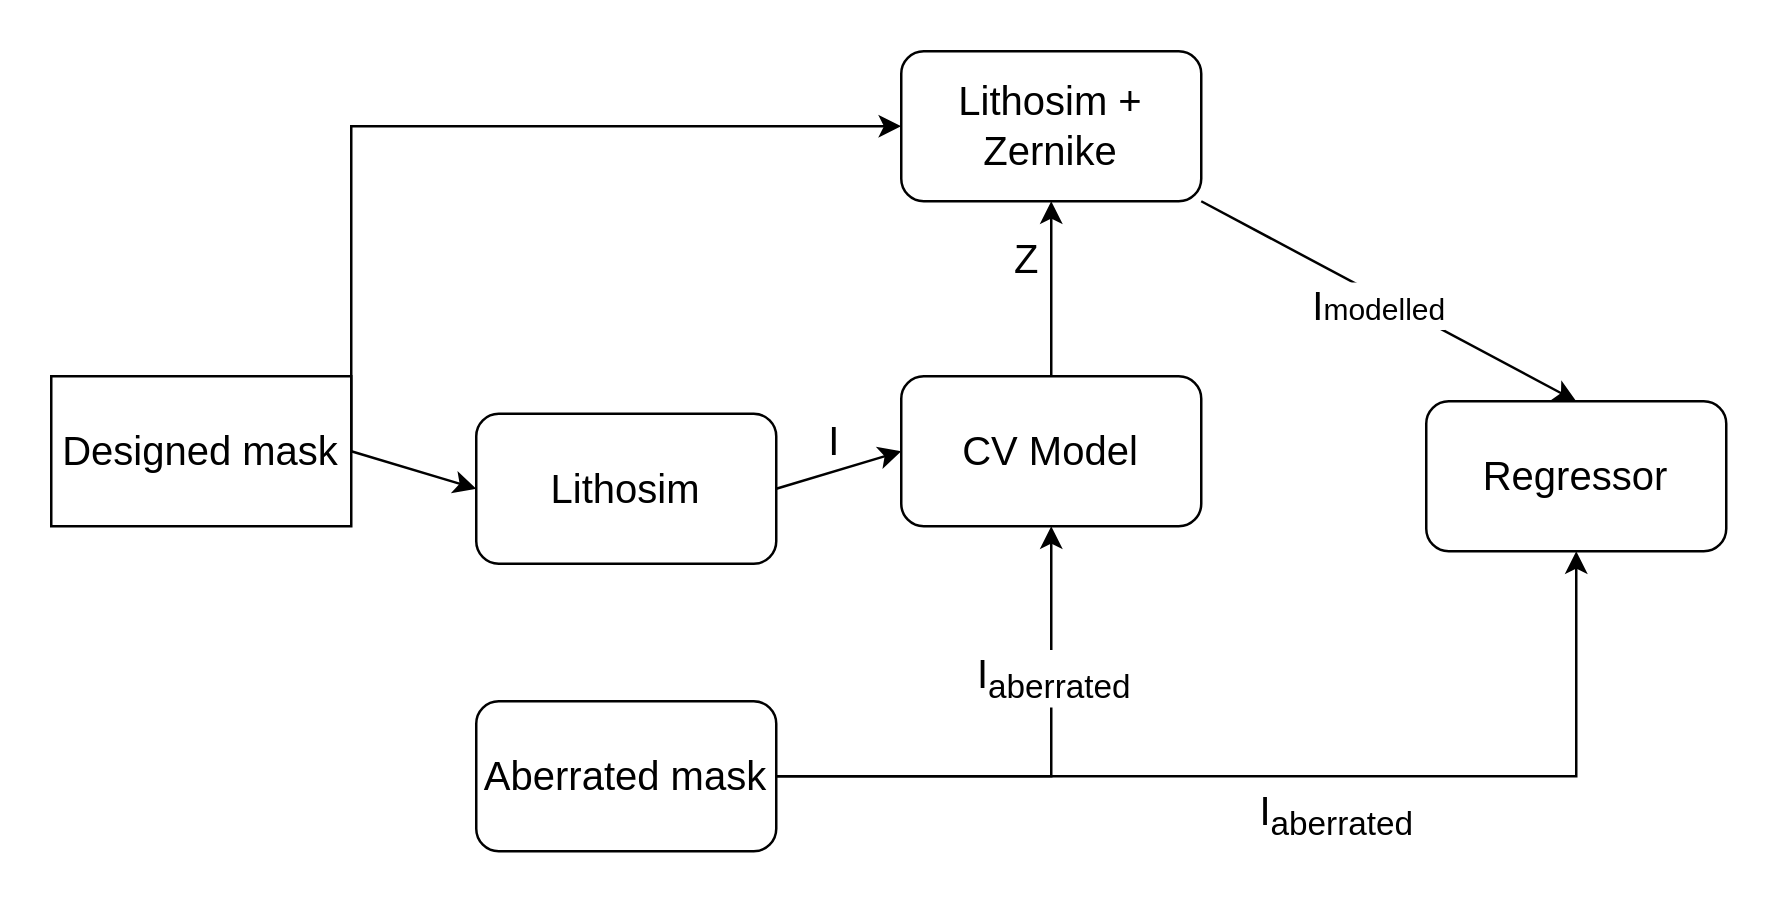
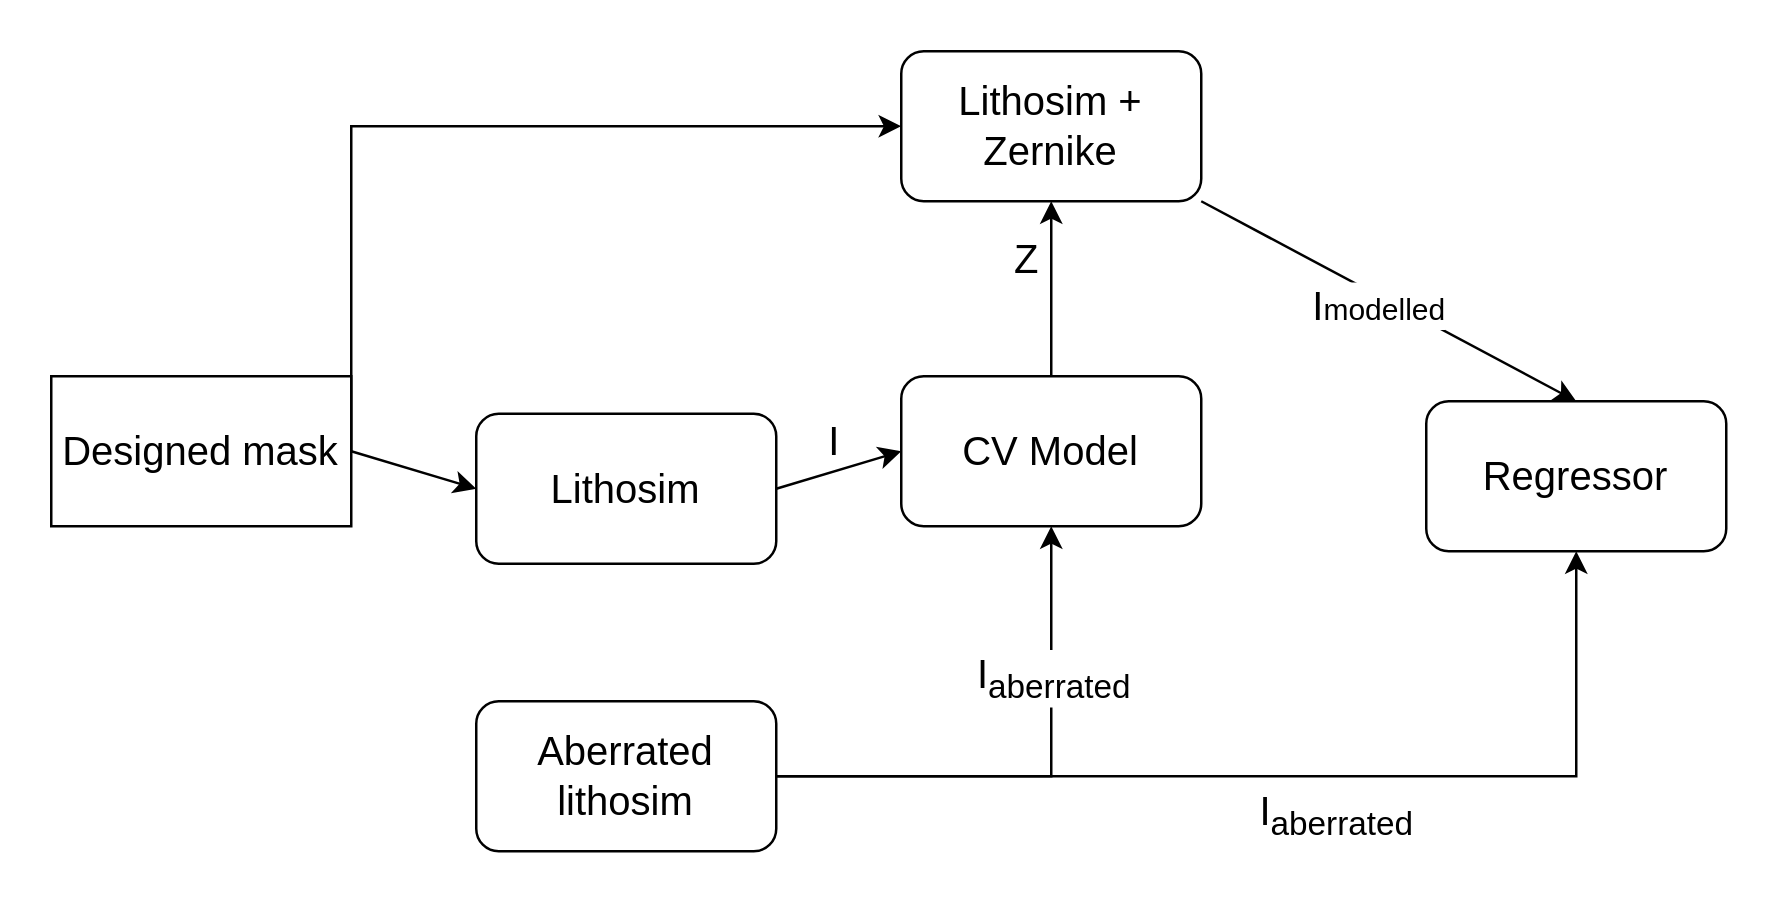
node "Aberrated mask": label "Aberrated mask" -> "Aberrated lithosim"
